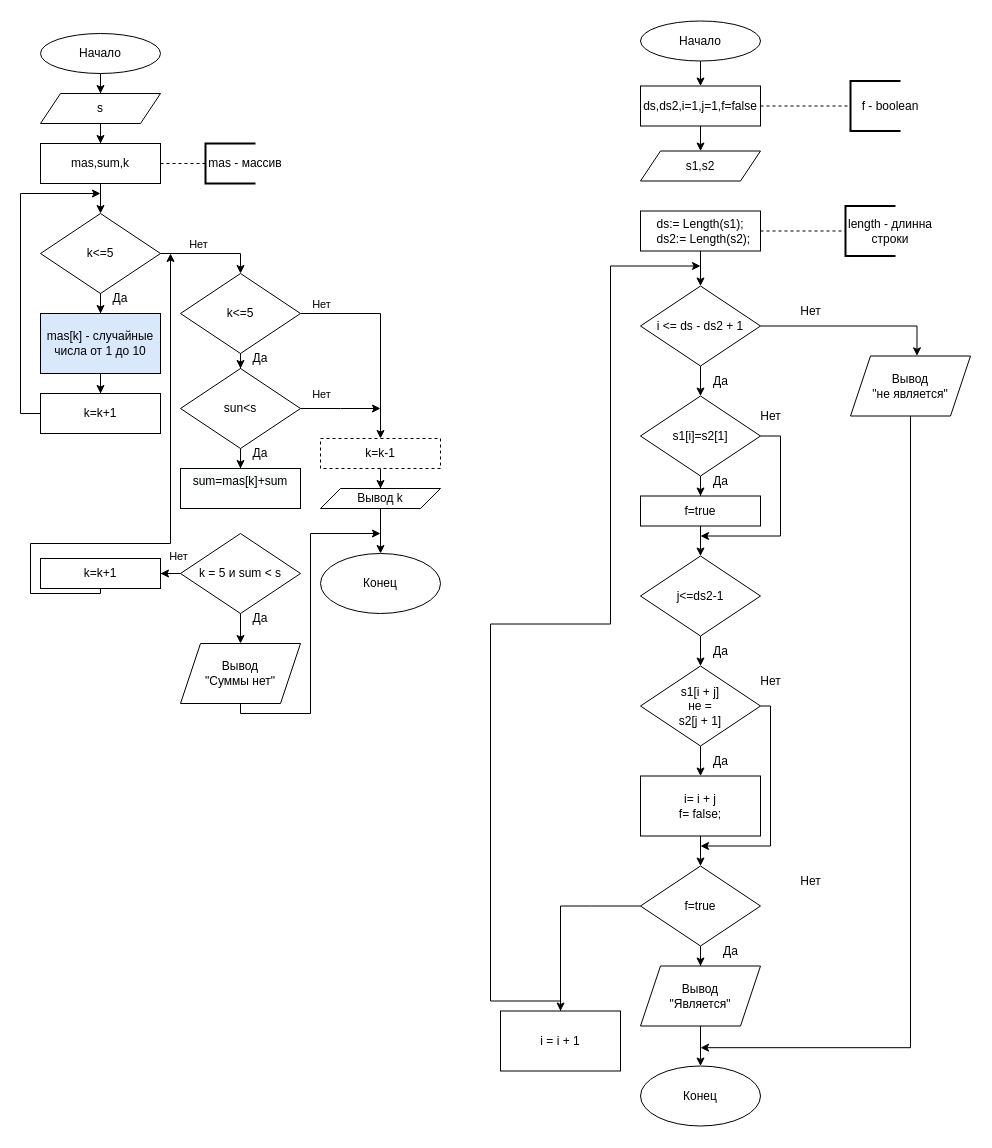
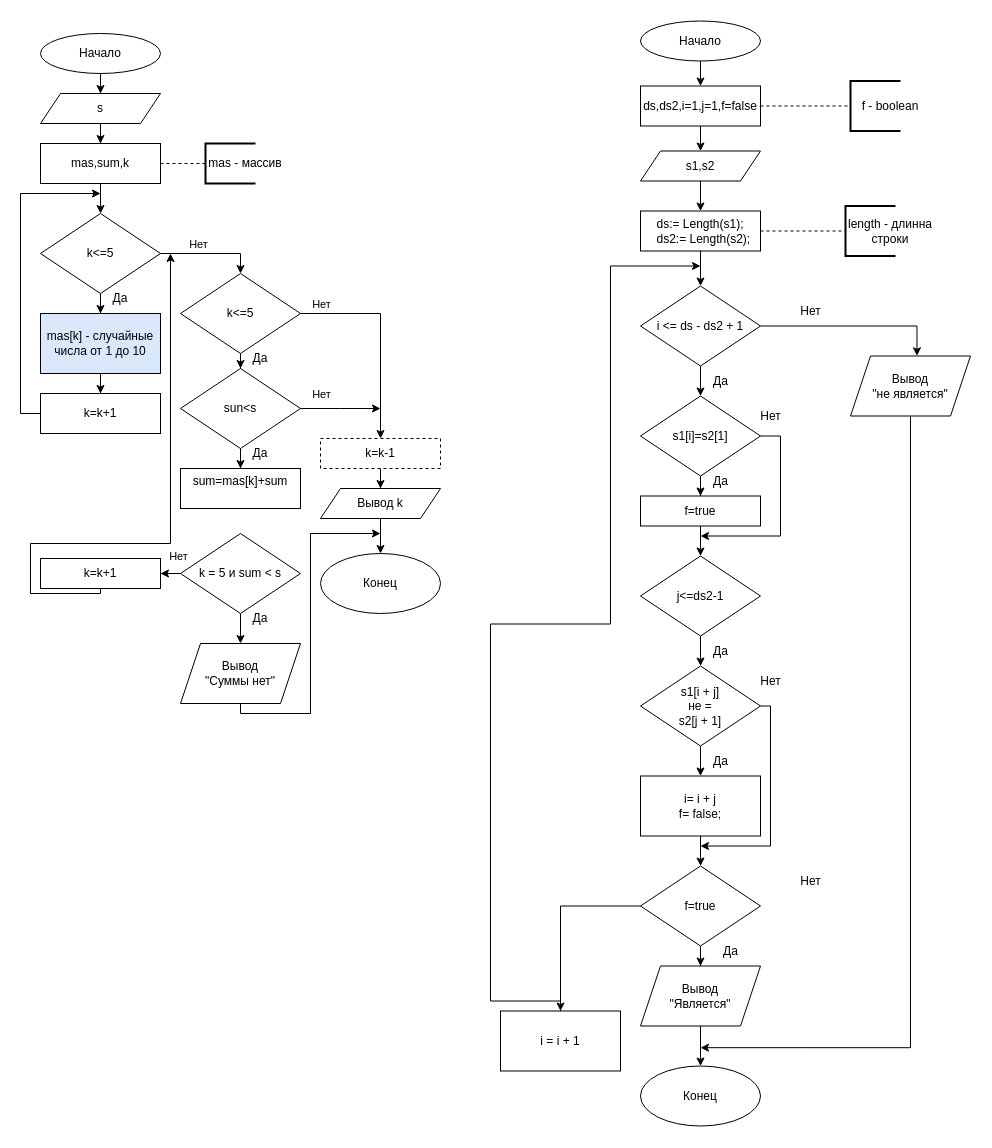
edge "s1,s2" -> "ds:= Length(s1); ds2:= Length(s2);": added
node "Вывод k": size 120x20 -> 120x30
